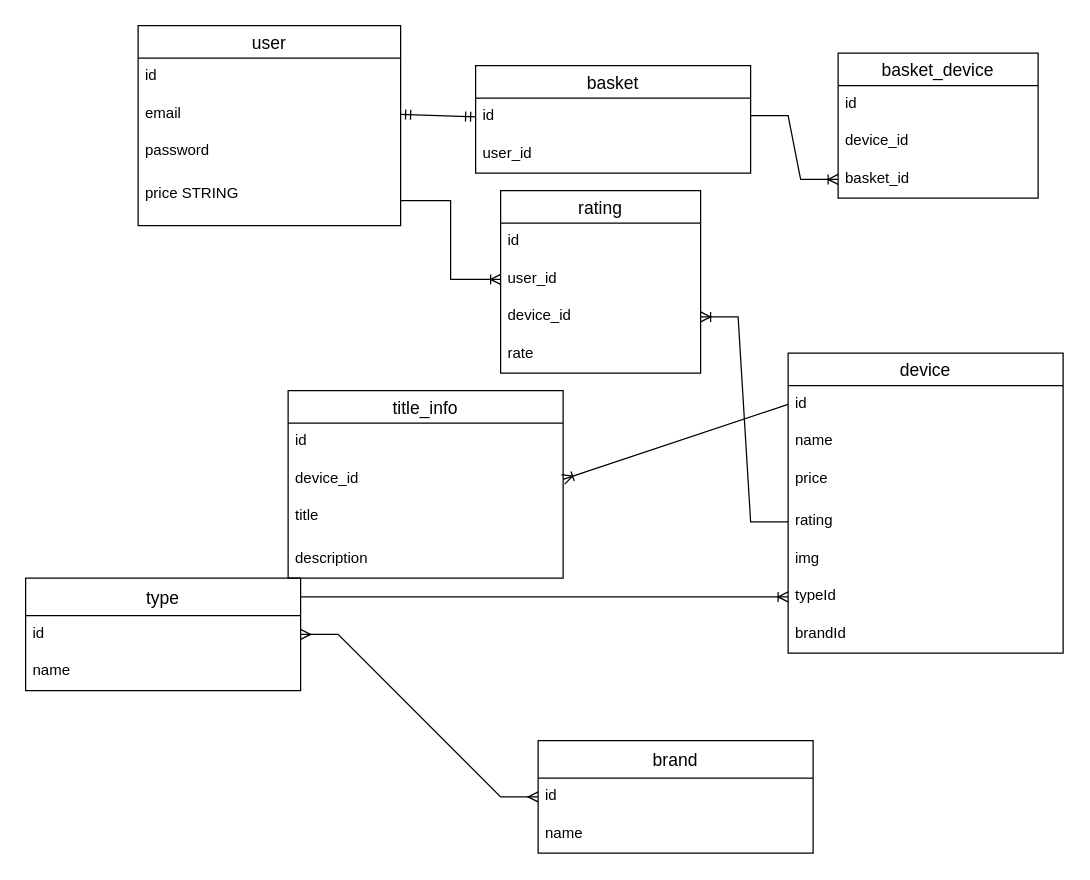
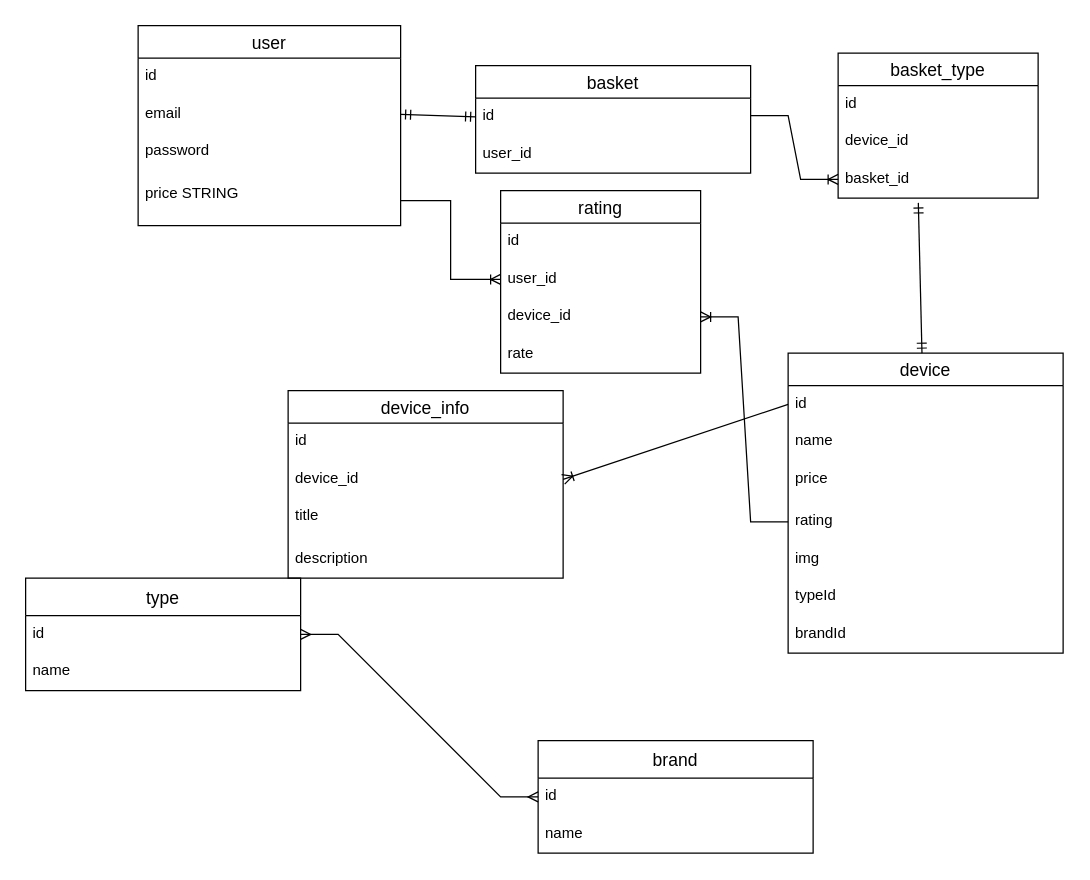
node "basket_device": label "basket_device" -> "basket_type"
edge "basket_id" -- "device": added
node "title_info": label "title_info" -> "device_info"
edge "type" -> "typeId": removed
